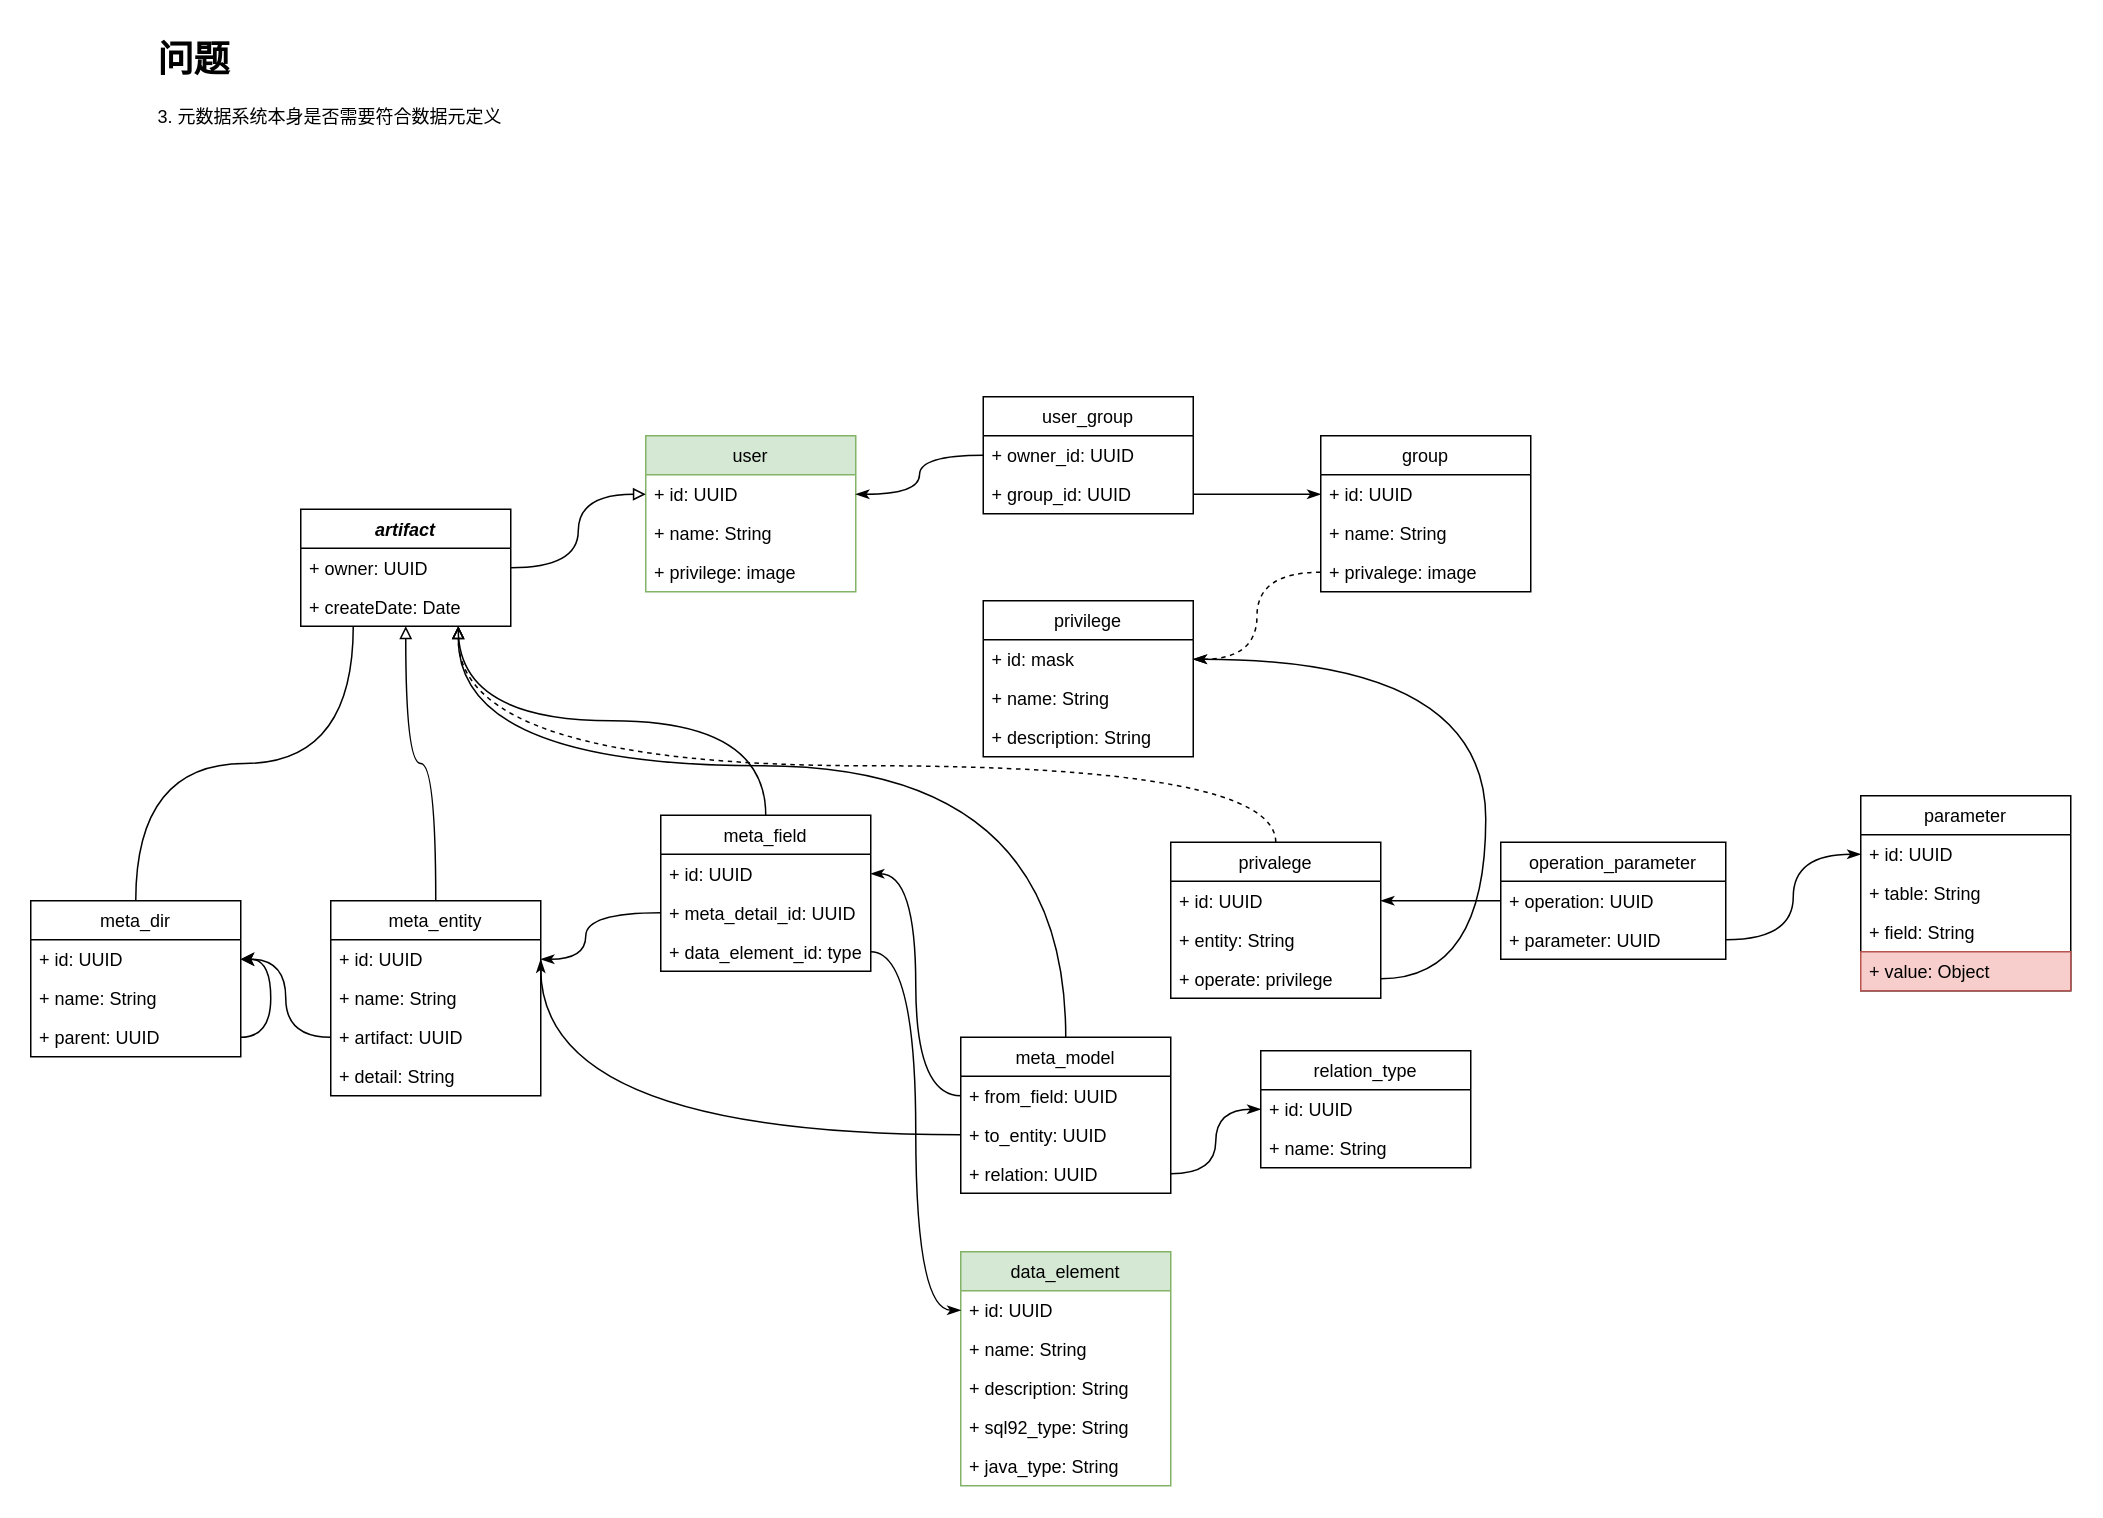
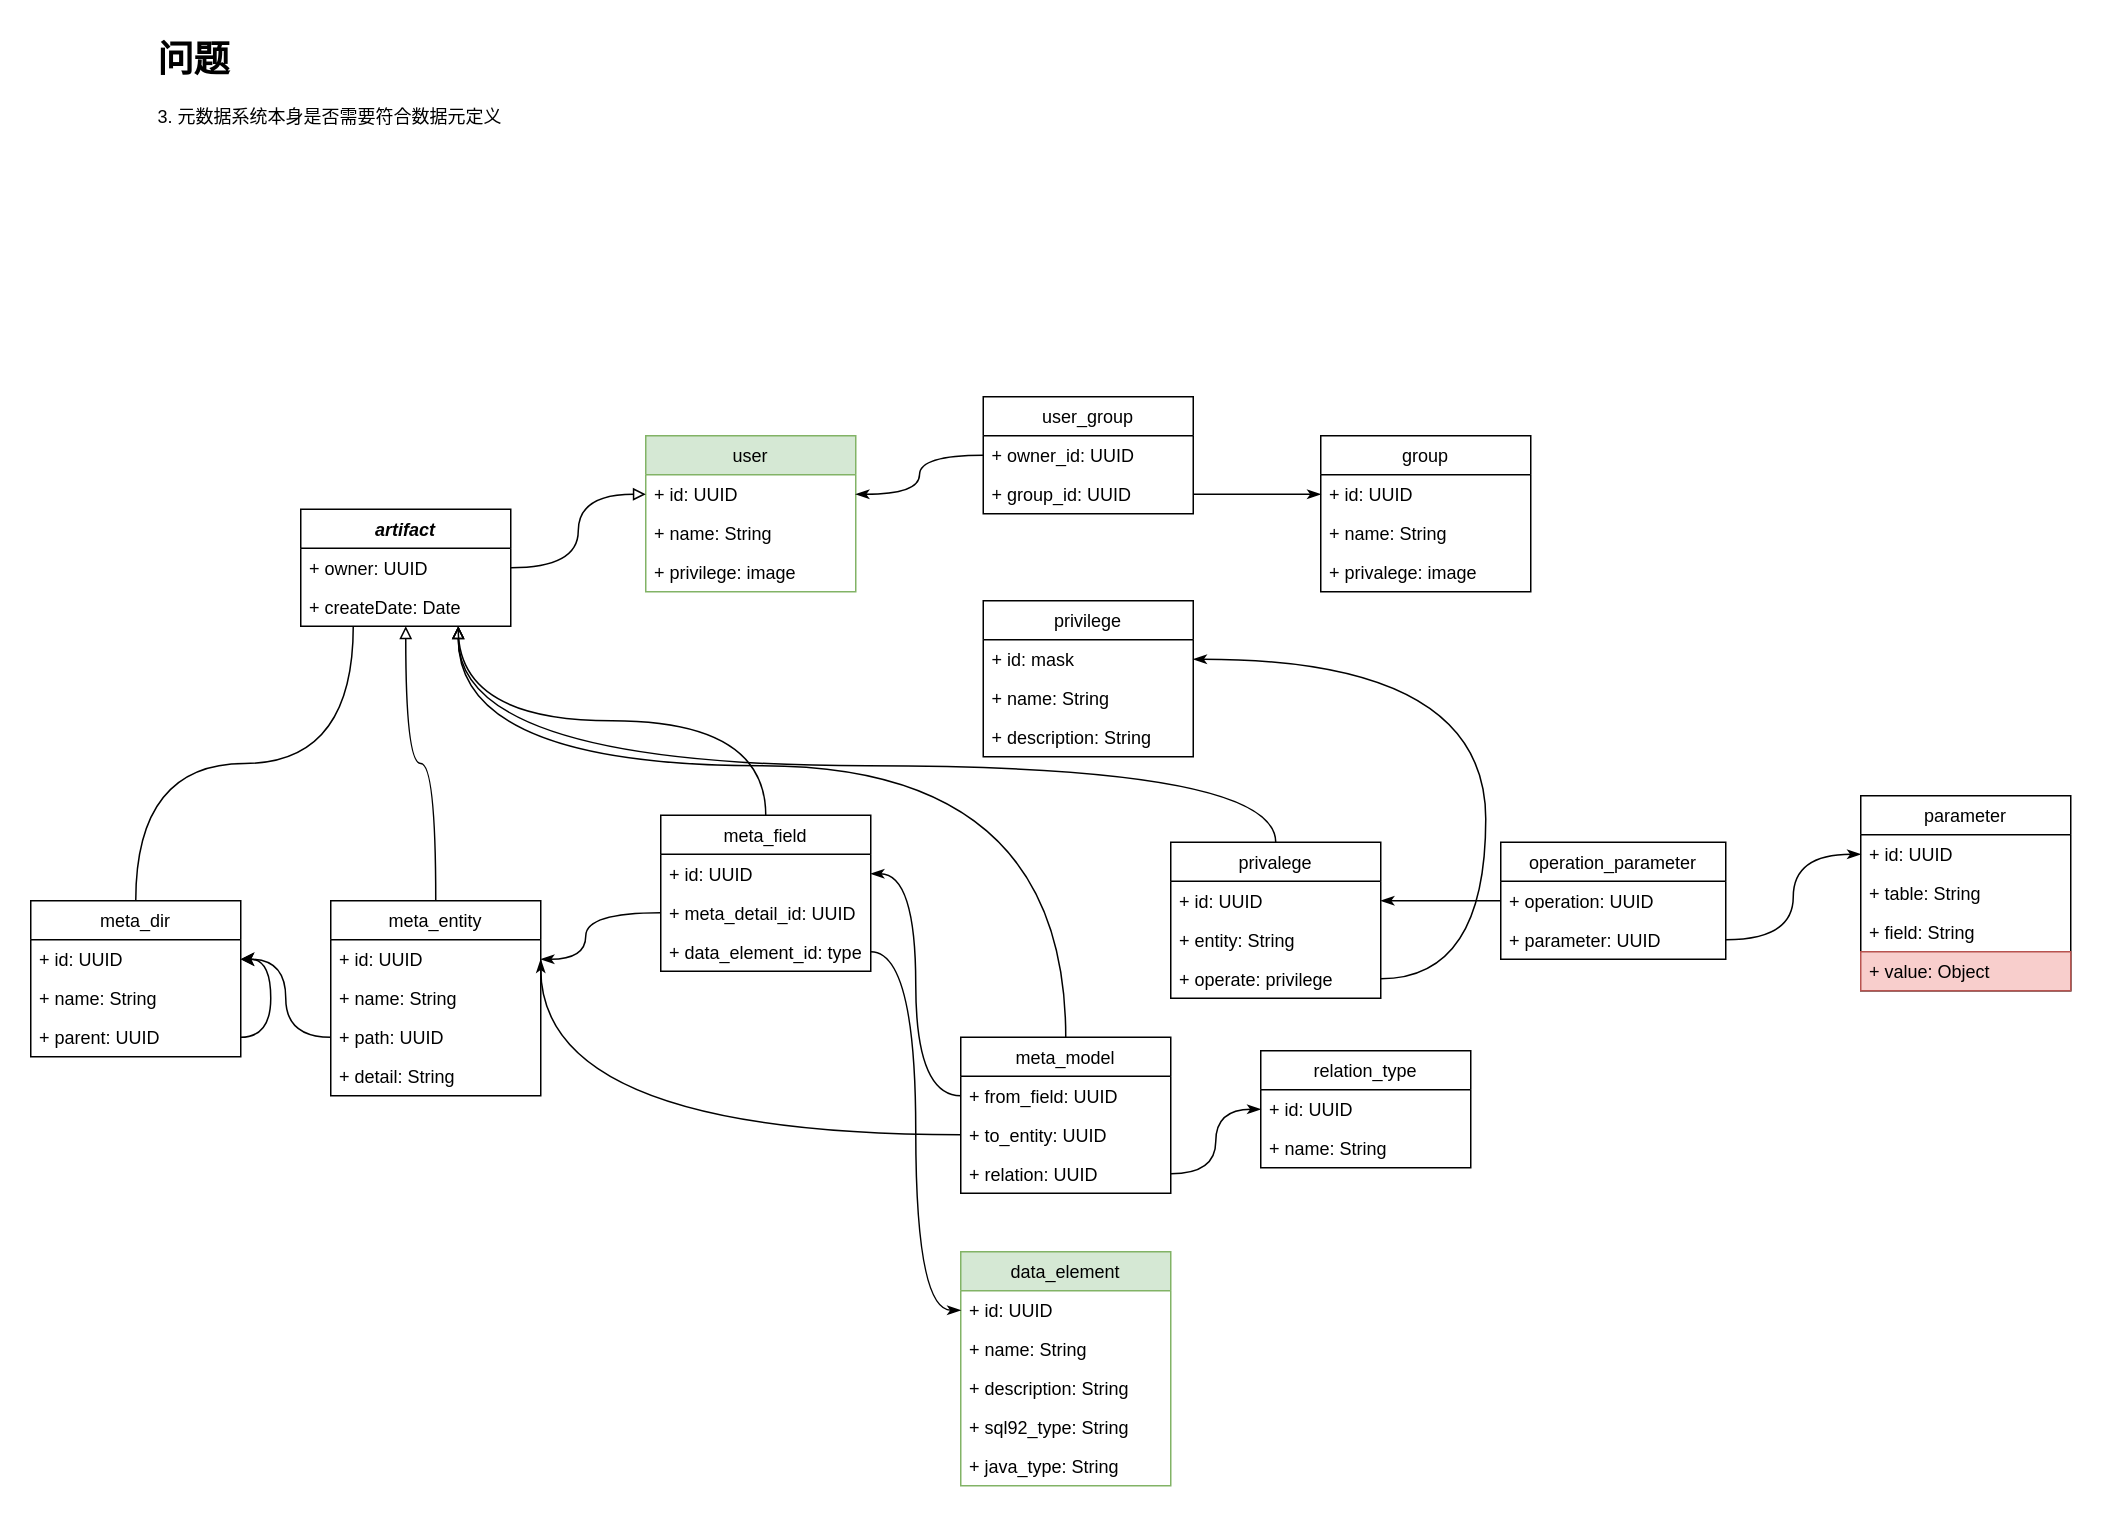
edge "+ privalege: image" -> "+ id: mask": removed
edge "privalege" -> "artifact": style dashed -> solid
node "+ artifact: UUID": label "+ artifact: UUID" -> "+ path: UUID"
